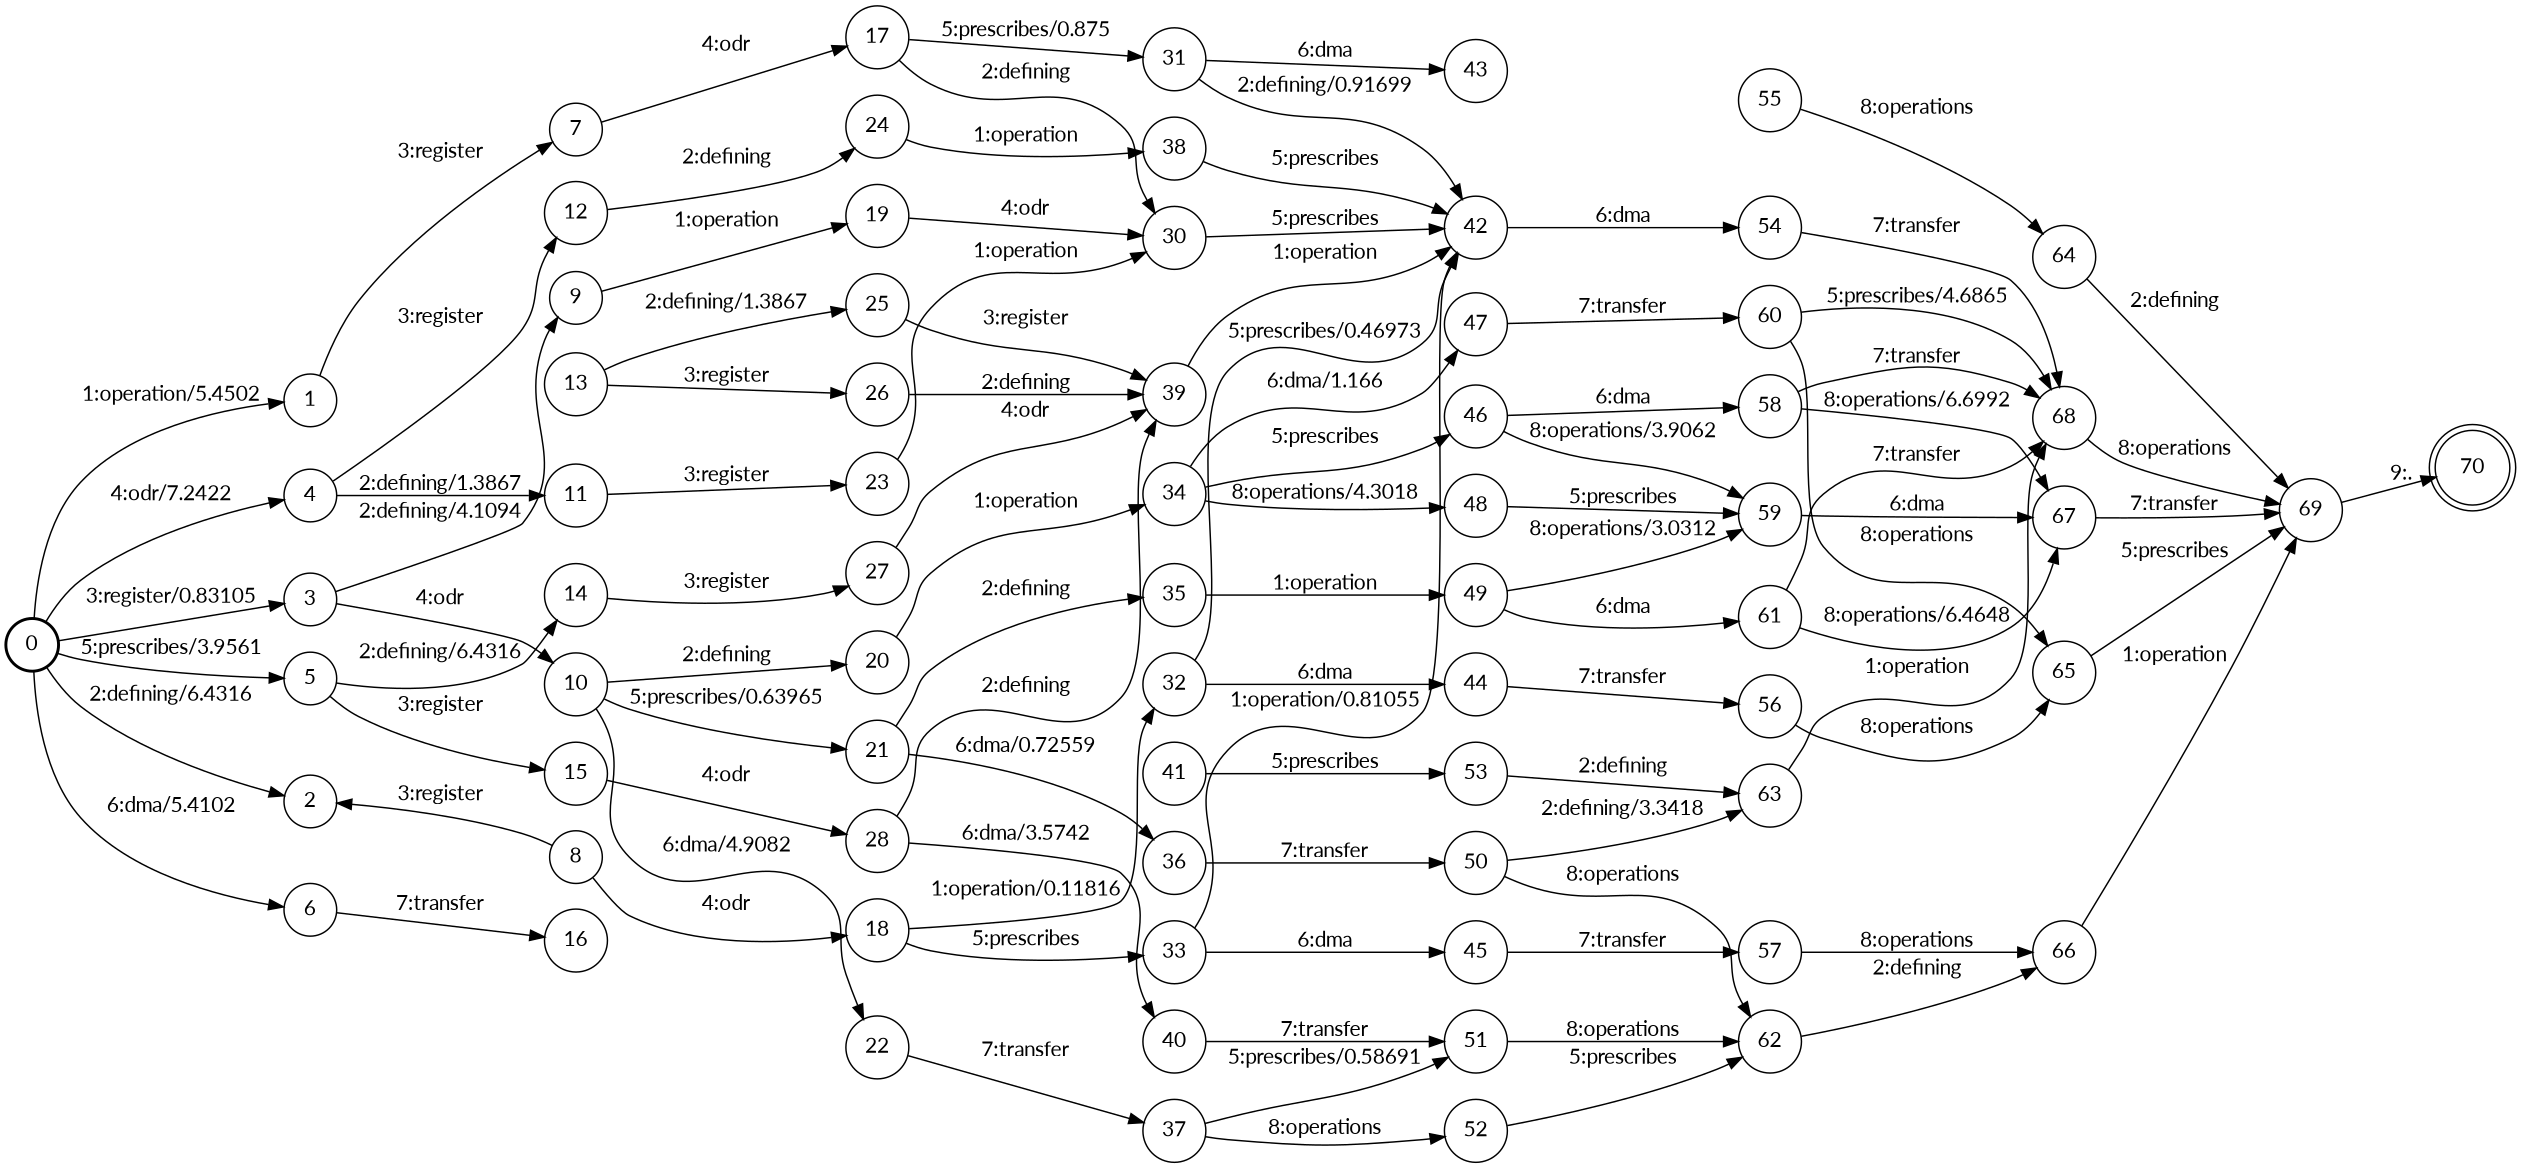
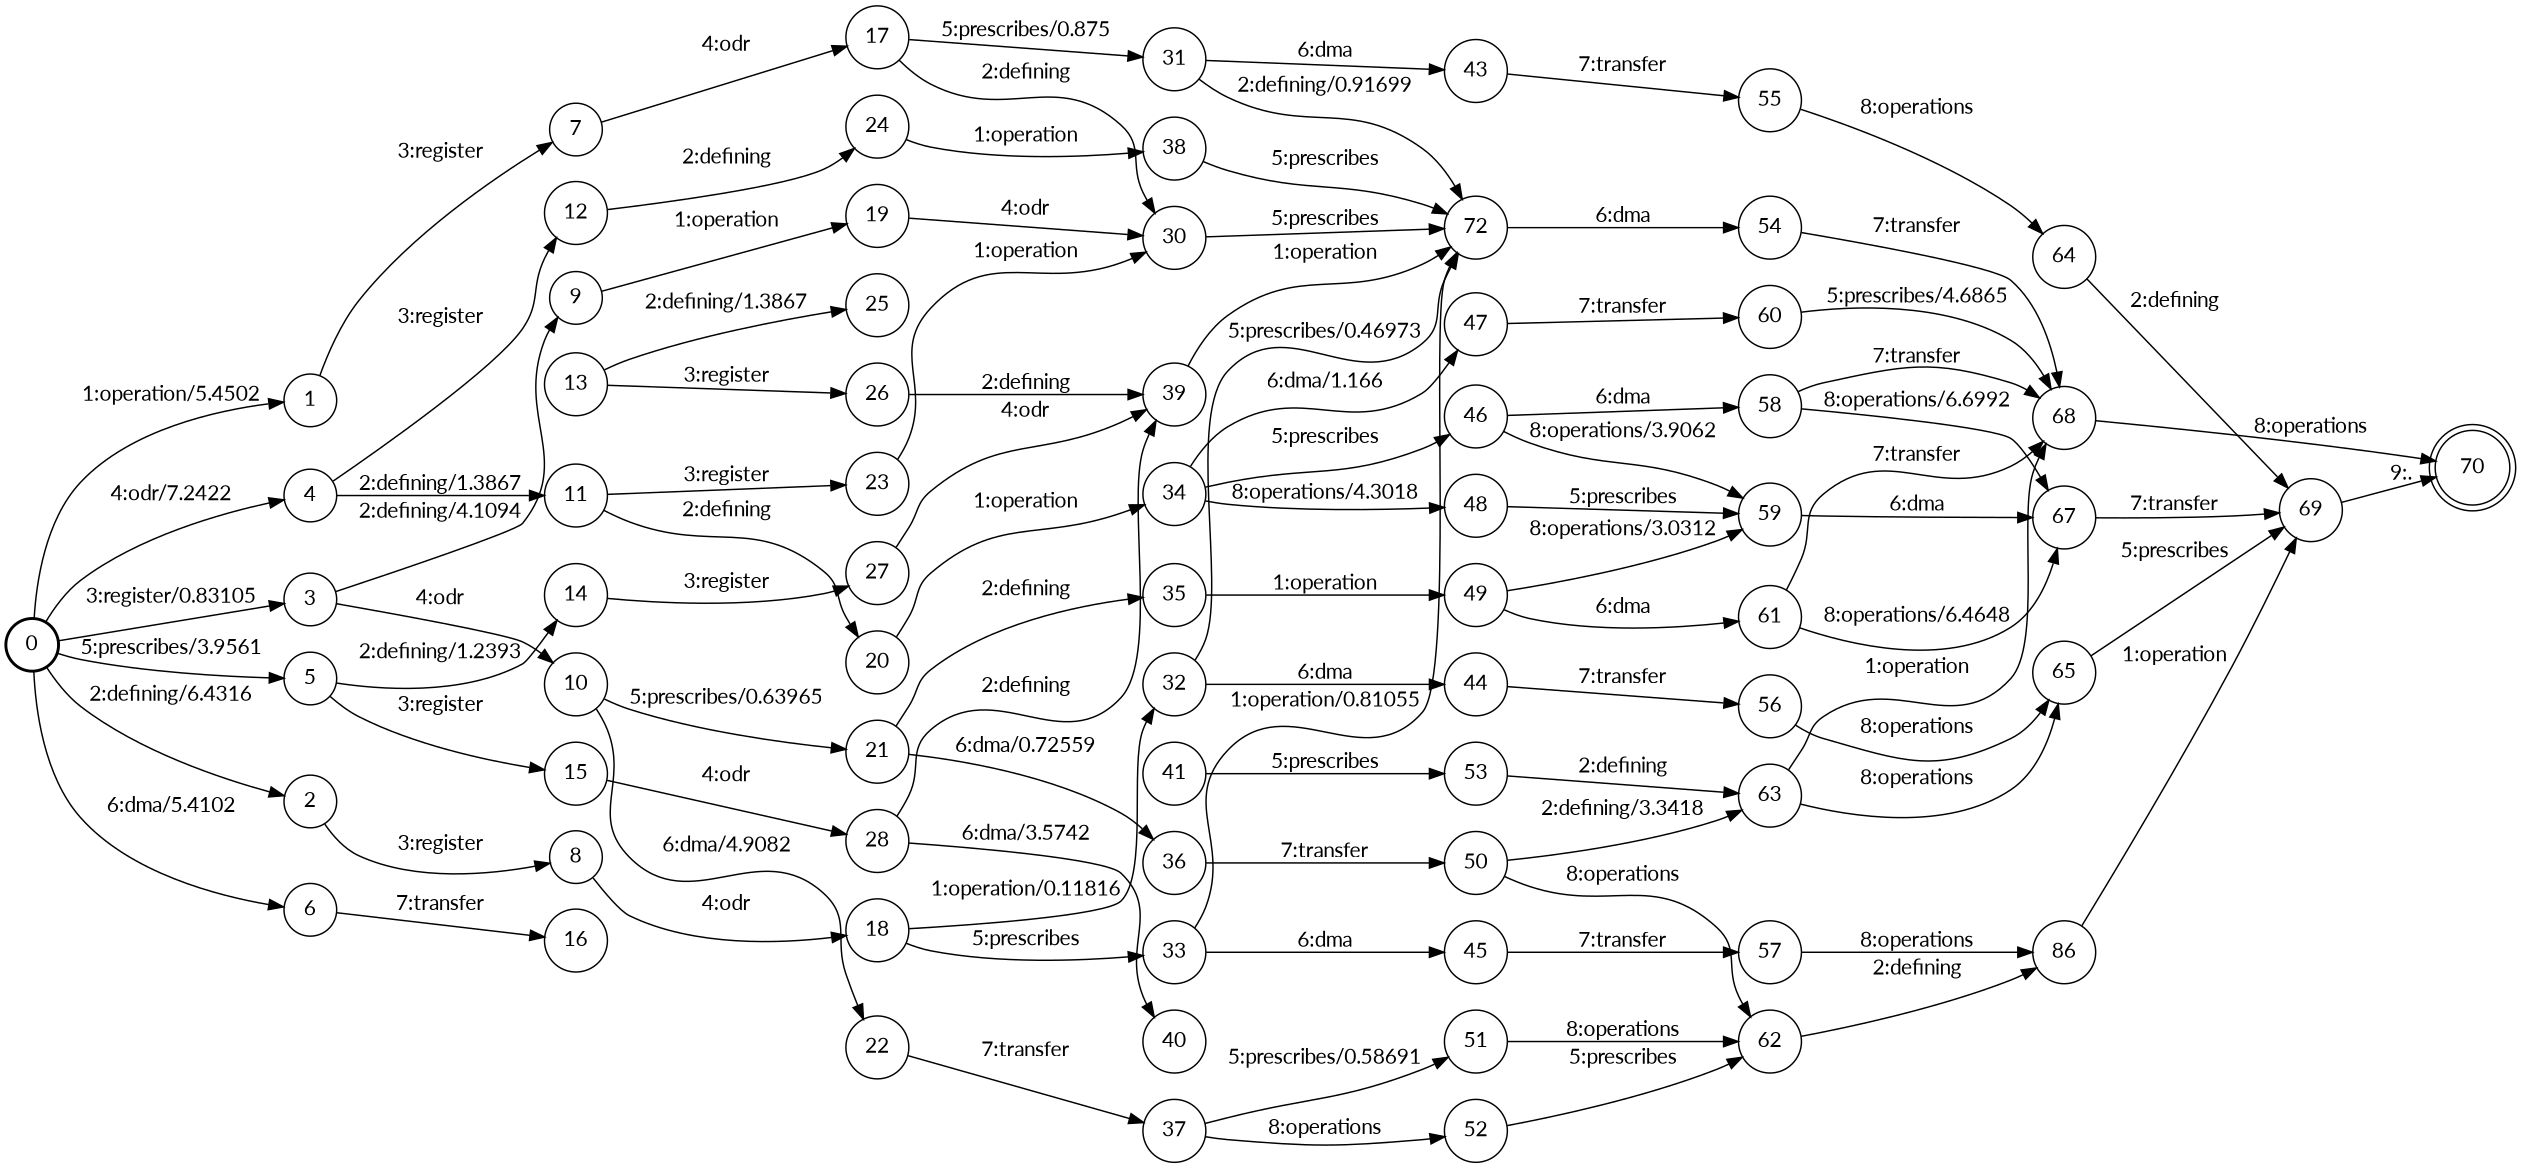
edge "43" -> "55": added, label "7:transfer"
node "42": label "42" -> "72"
edge "25" -> "39": removed, label "3:register"
edge "68" -> "69": now "68" -> "70"
edge "60" -> "65": now "63" -> "65"
edge "5" -> "14": label "2:defining/6.4316" -> "2:defining/1.2393"
edge "10" -> "20": now "11" -> "20"
edge "8" -> "2": reversed
node "66": label "66" -> "86"
edge "40" -> "51": removed, label "7:transfer"
